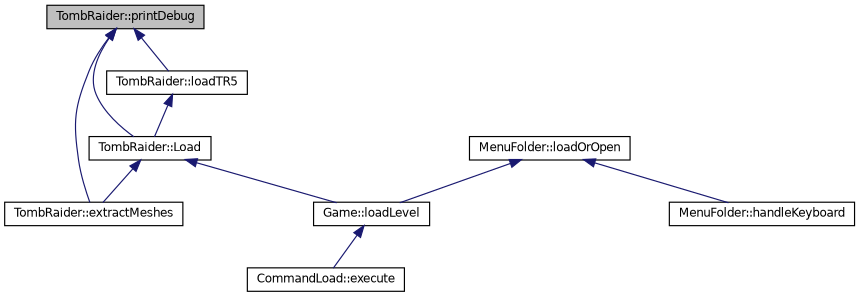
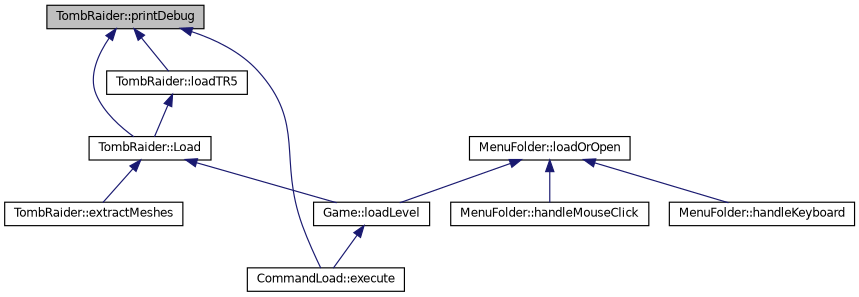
edge "TombRaider::extractMeshes" -> "TombRaider::printDebug": now "CommandLoad::execute" -> "TombRaider::printDebug"
node "MenuFolder::handleMouseClick": added
